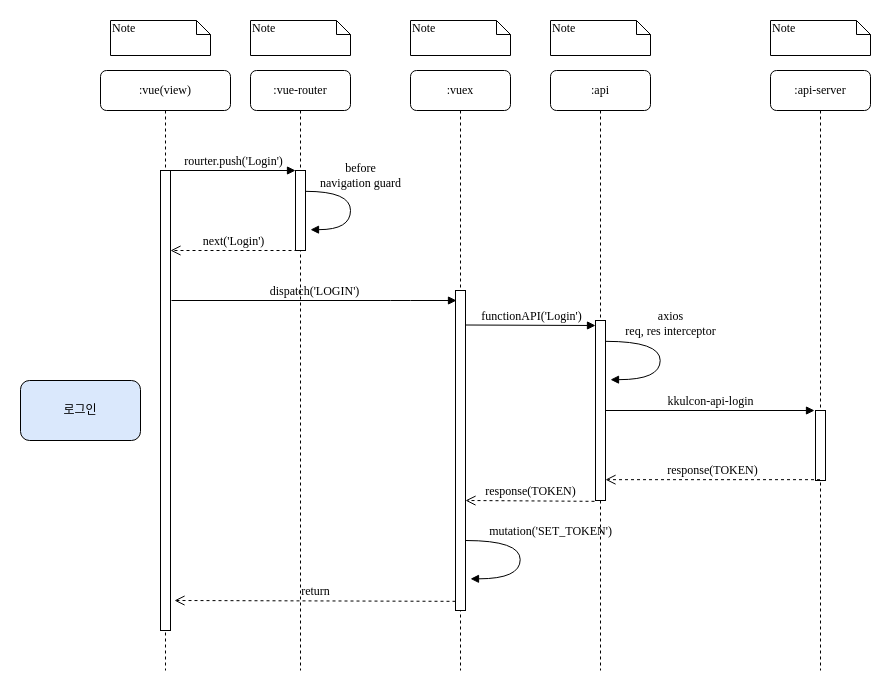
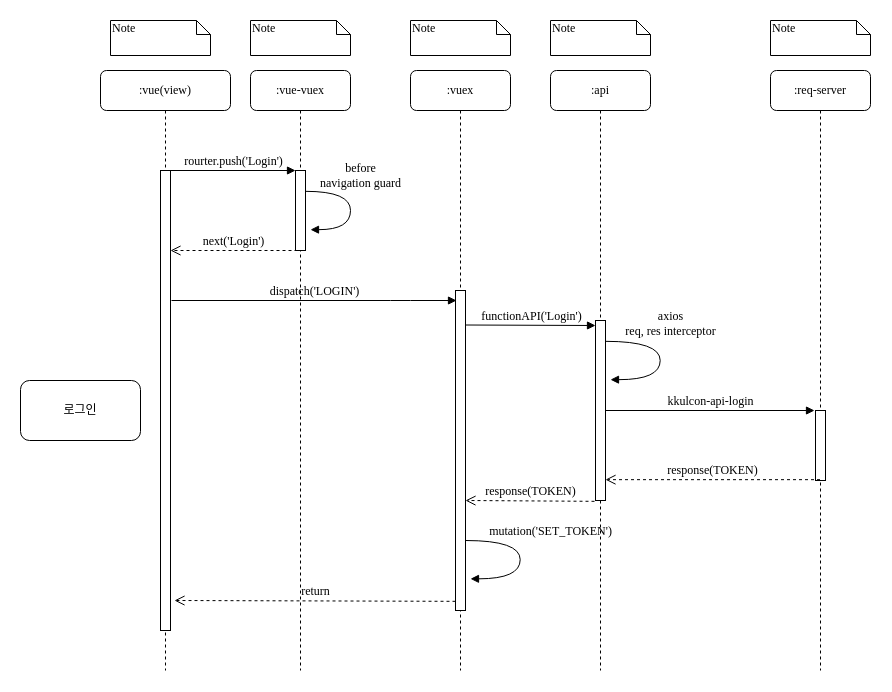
node ":vue-router": label ":vue-router" -> ":vue-vuex"
node ":api-server": label ":api-server" -> ":req-server"
node "로그인": fillcolor #dae8fc -> #ffffff
